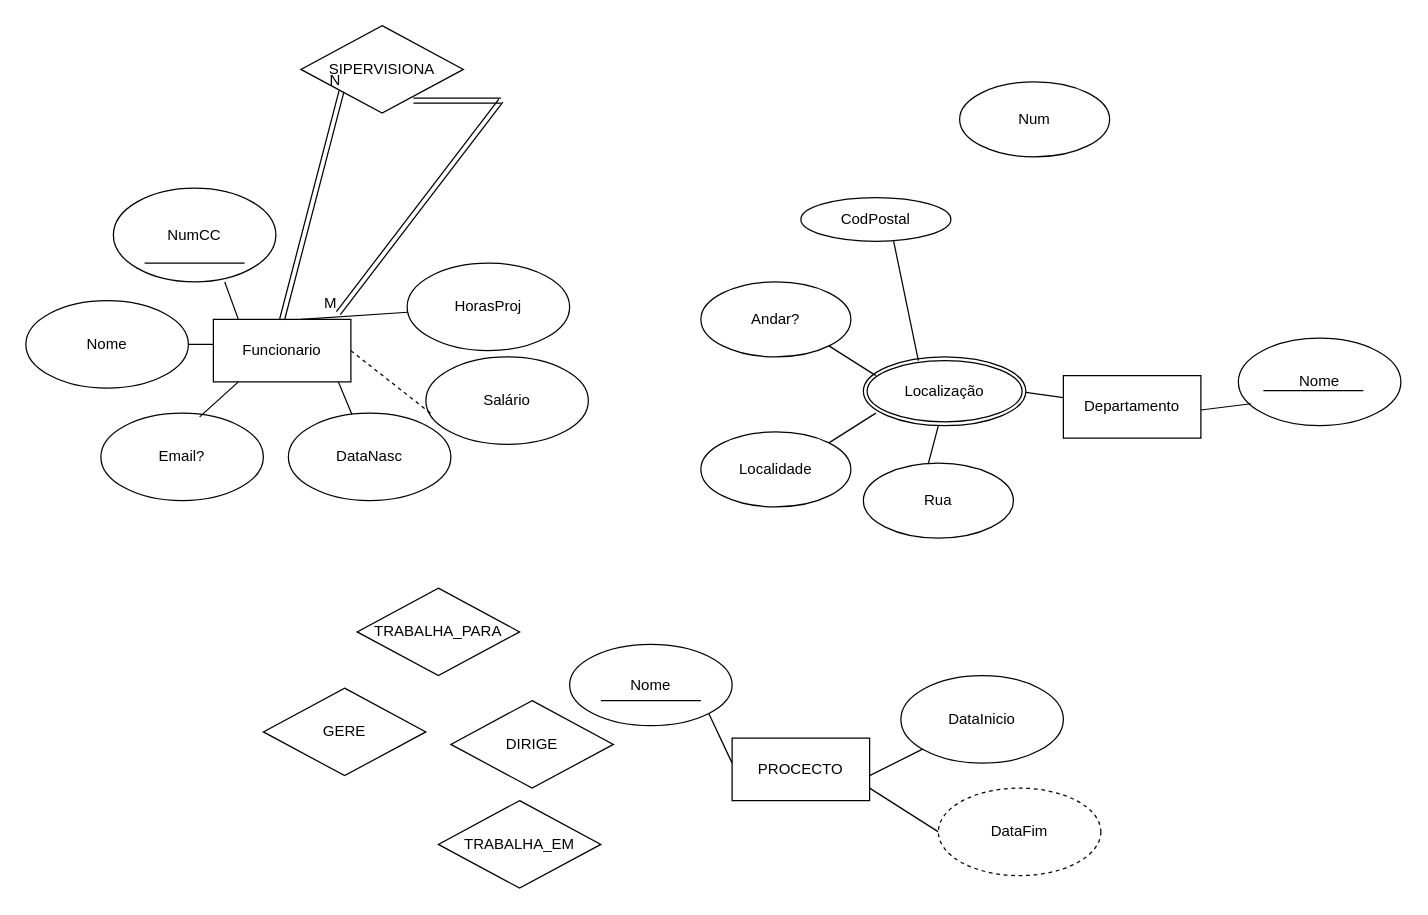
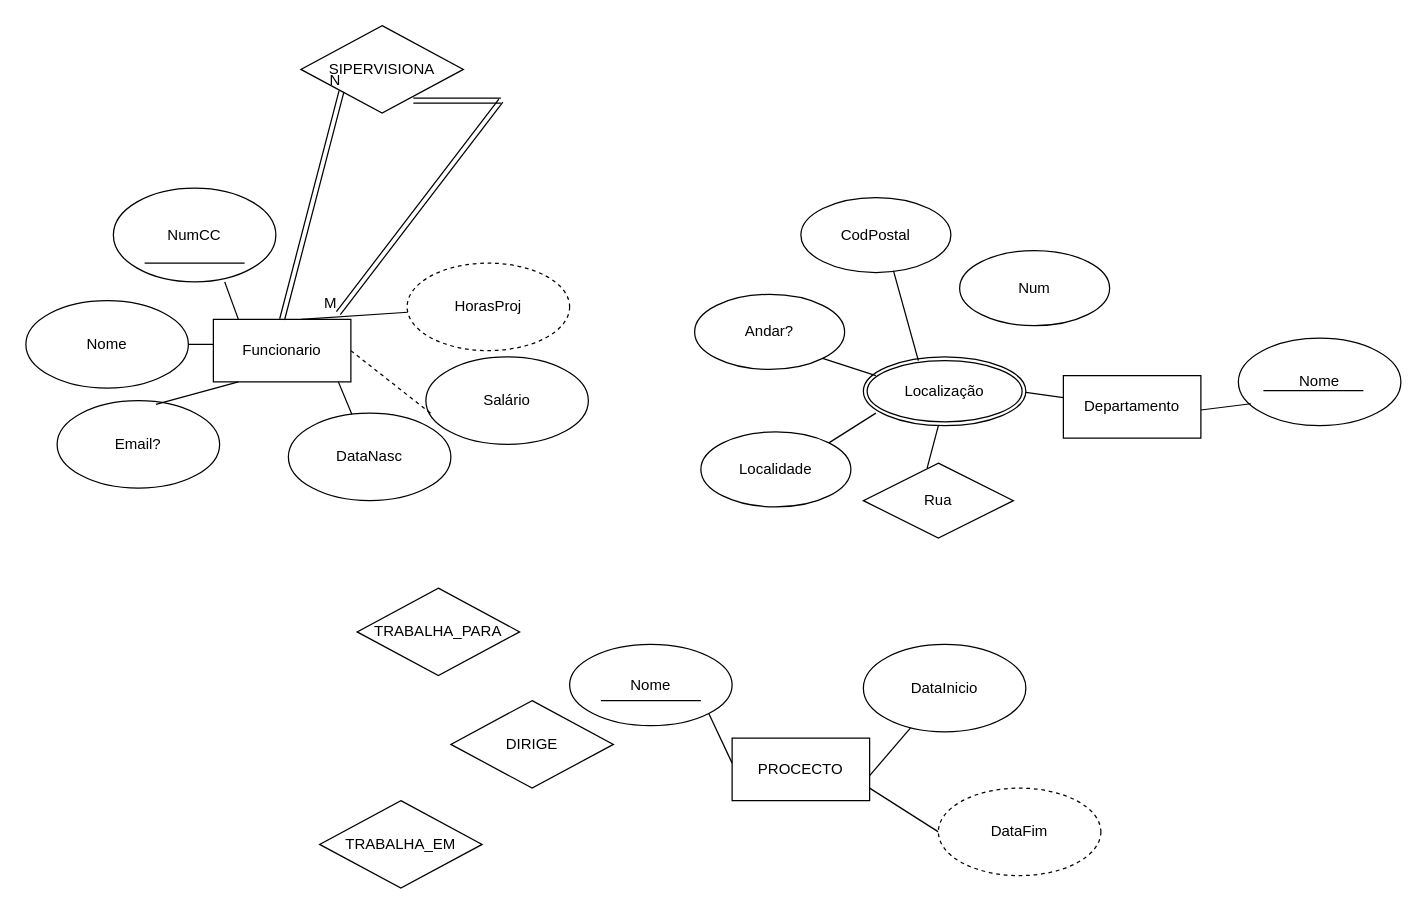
node "Num": moved (1034, 119) -> (1034, 288)
node "CodPostal": size 150x44 -> 150x75
node "HorasProj": style solid -> dashed
node "Andar?": moved (776, 319) -> (769, 332)
node "Email?": moved (182, 457) -> (138, 444)
node "Rua": shape ellipse -> diamond
node "DataInicio": moved (982, 719) -> (944, 688)
node "GERE": removed
node "TRABALHA_EM": moved (519, 844) -> (401, 844)
